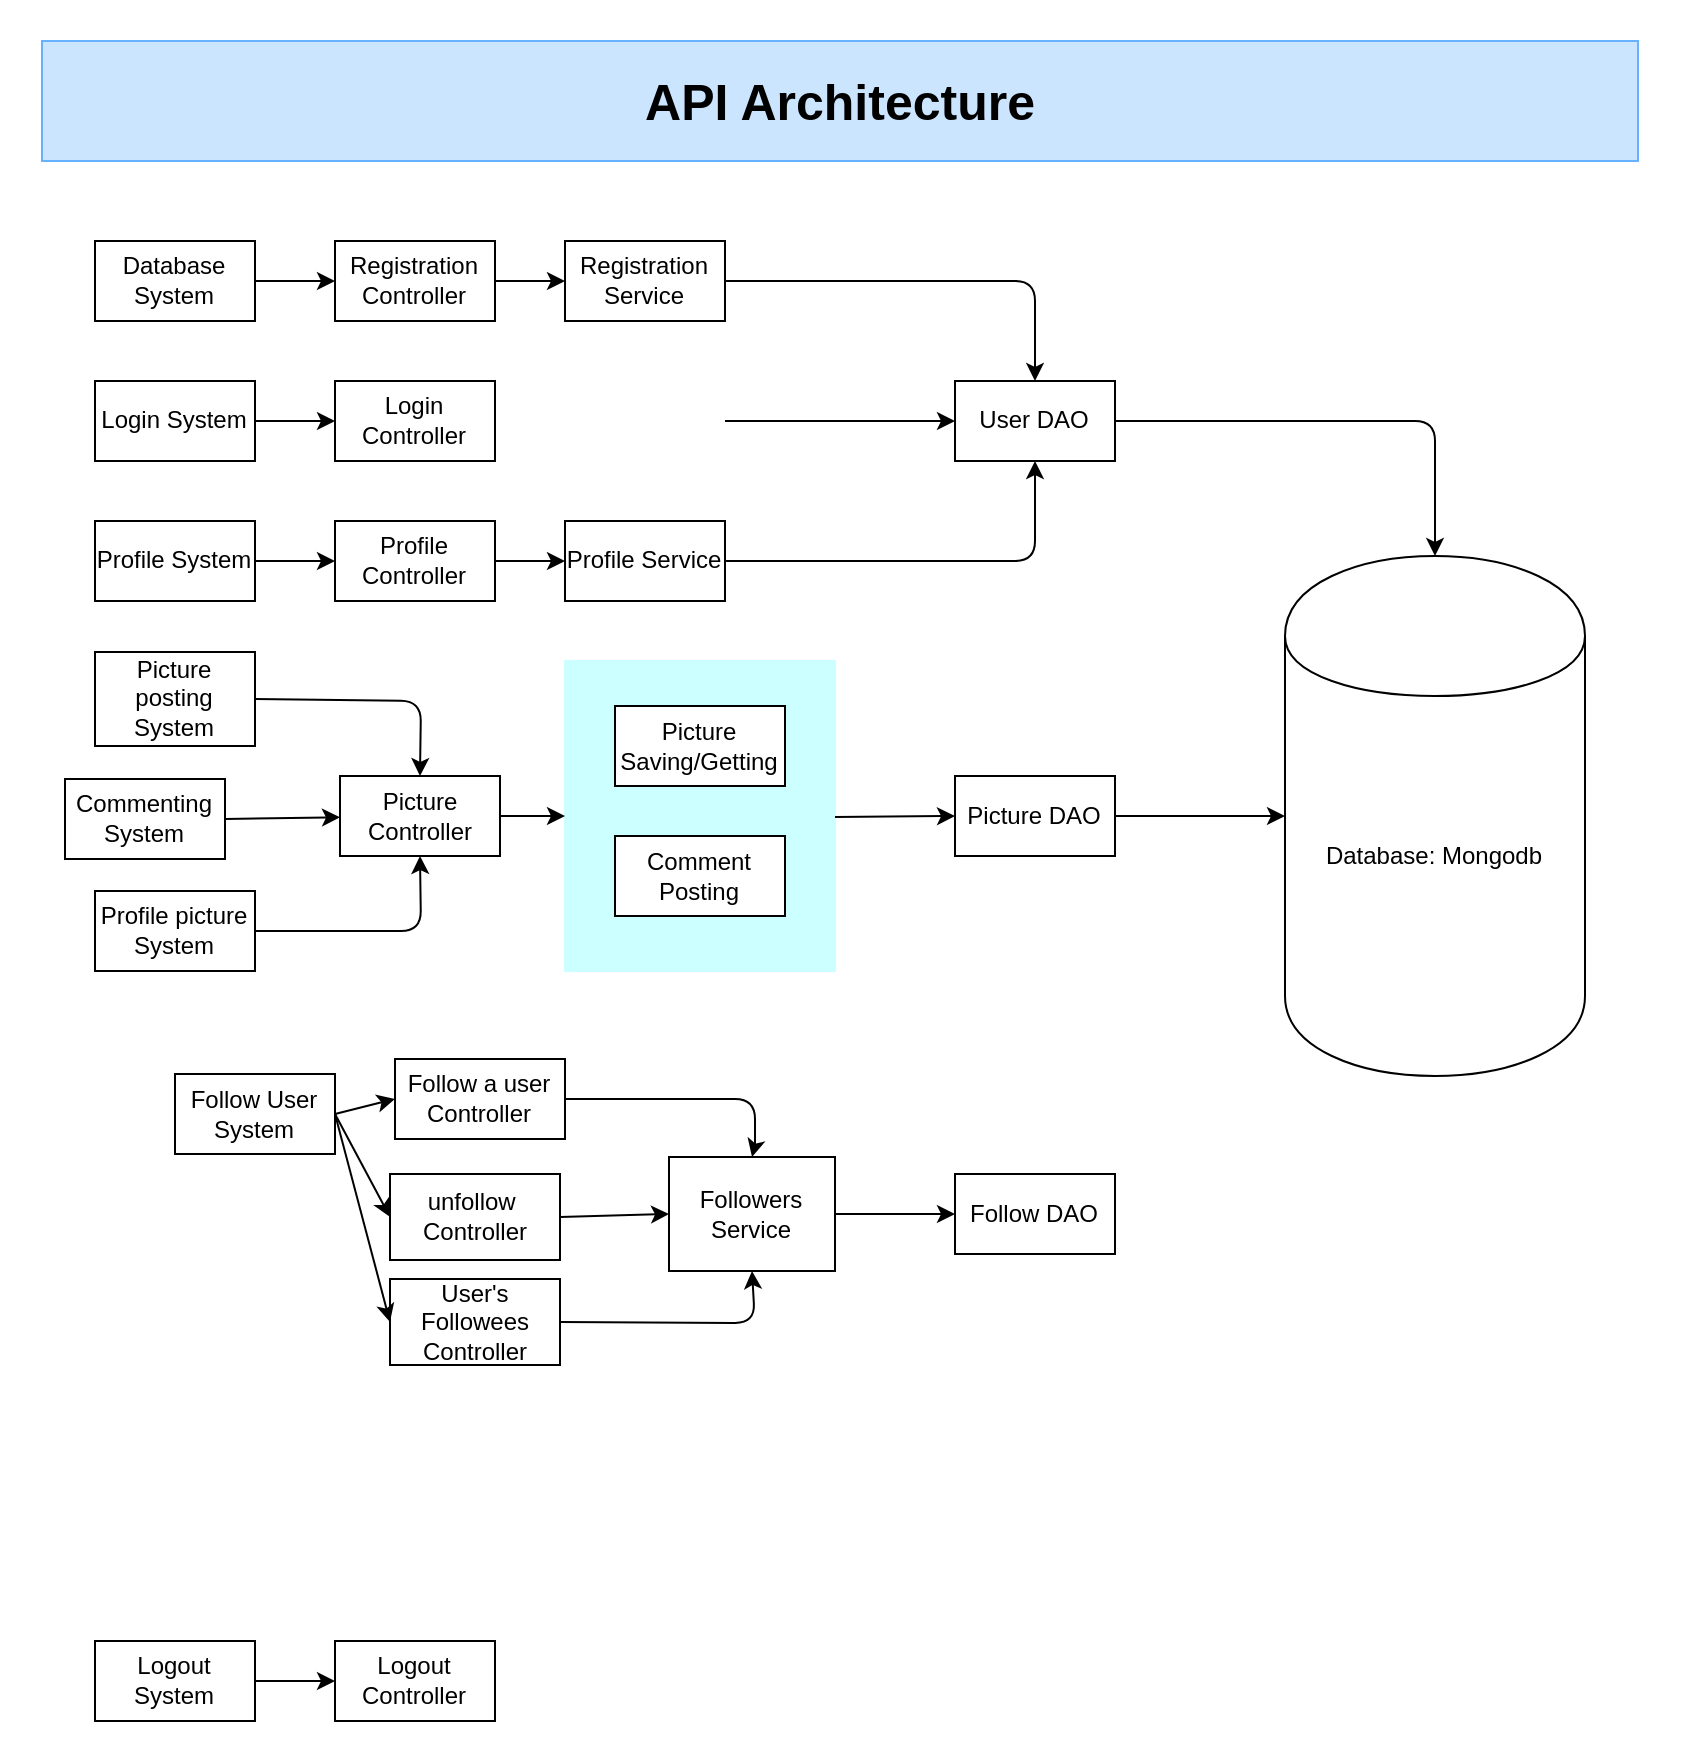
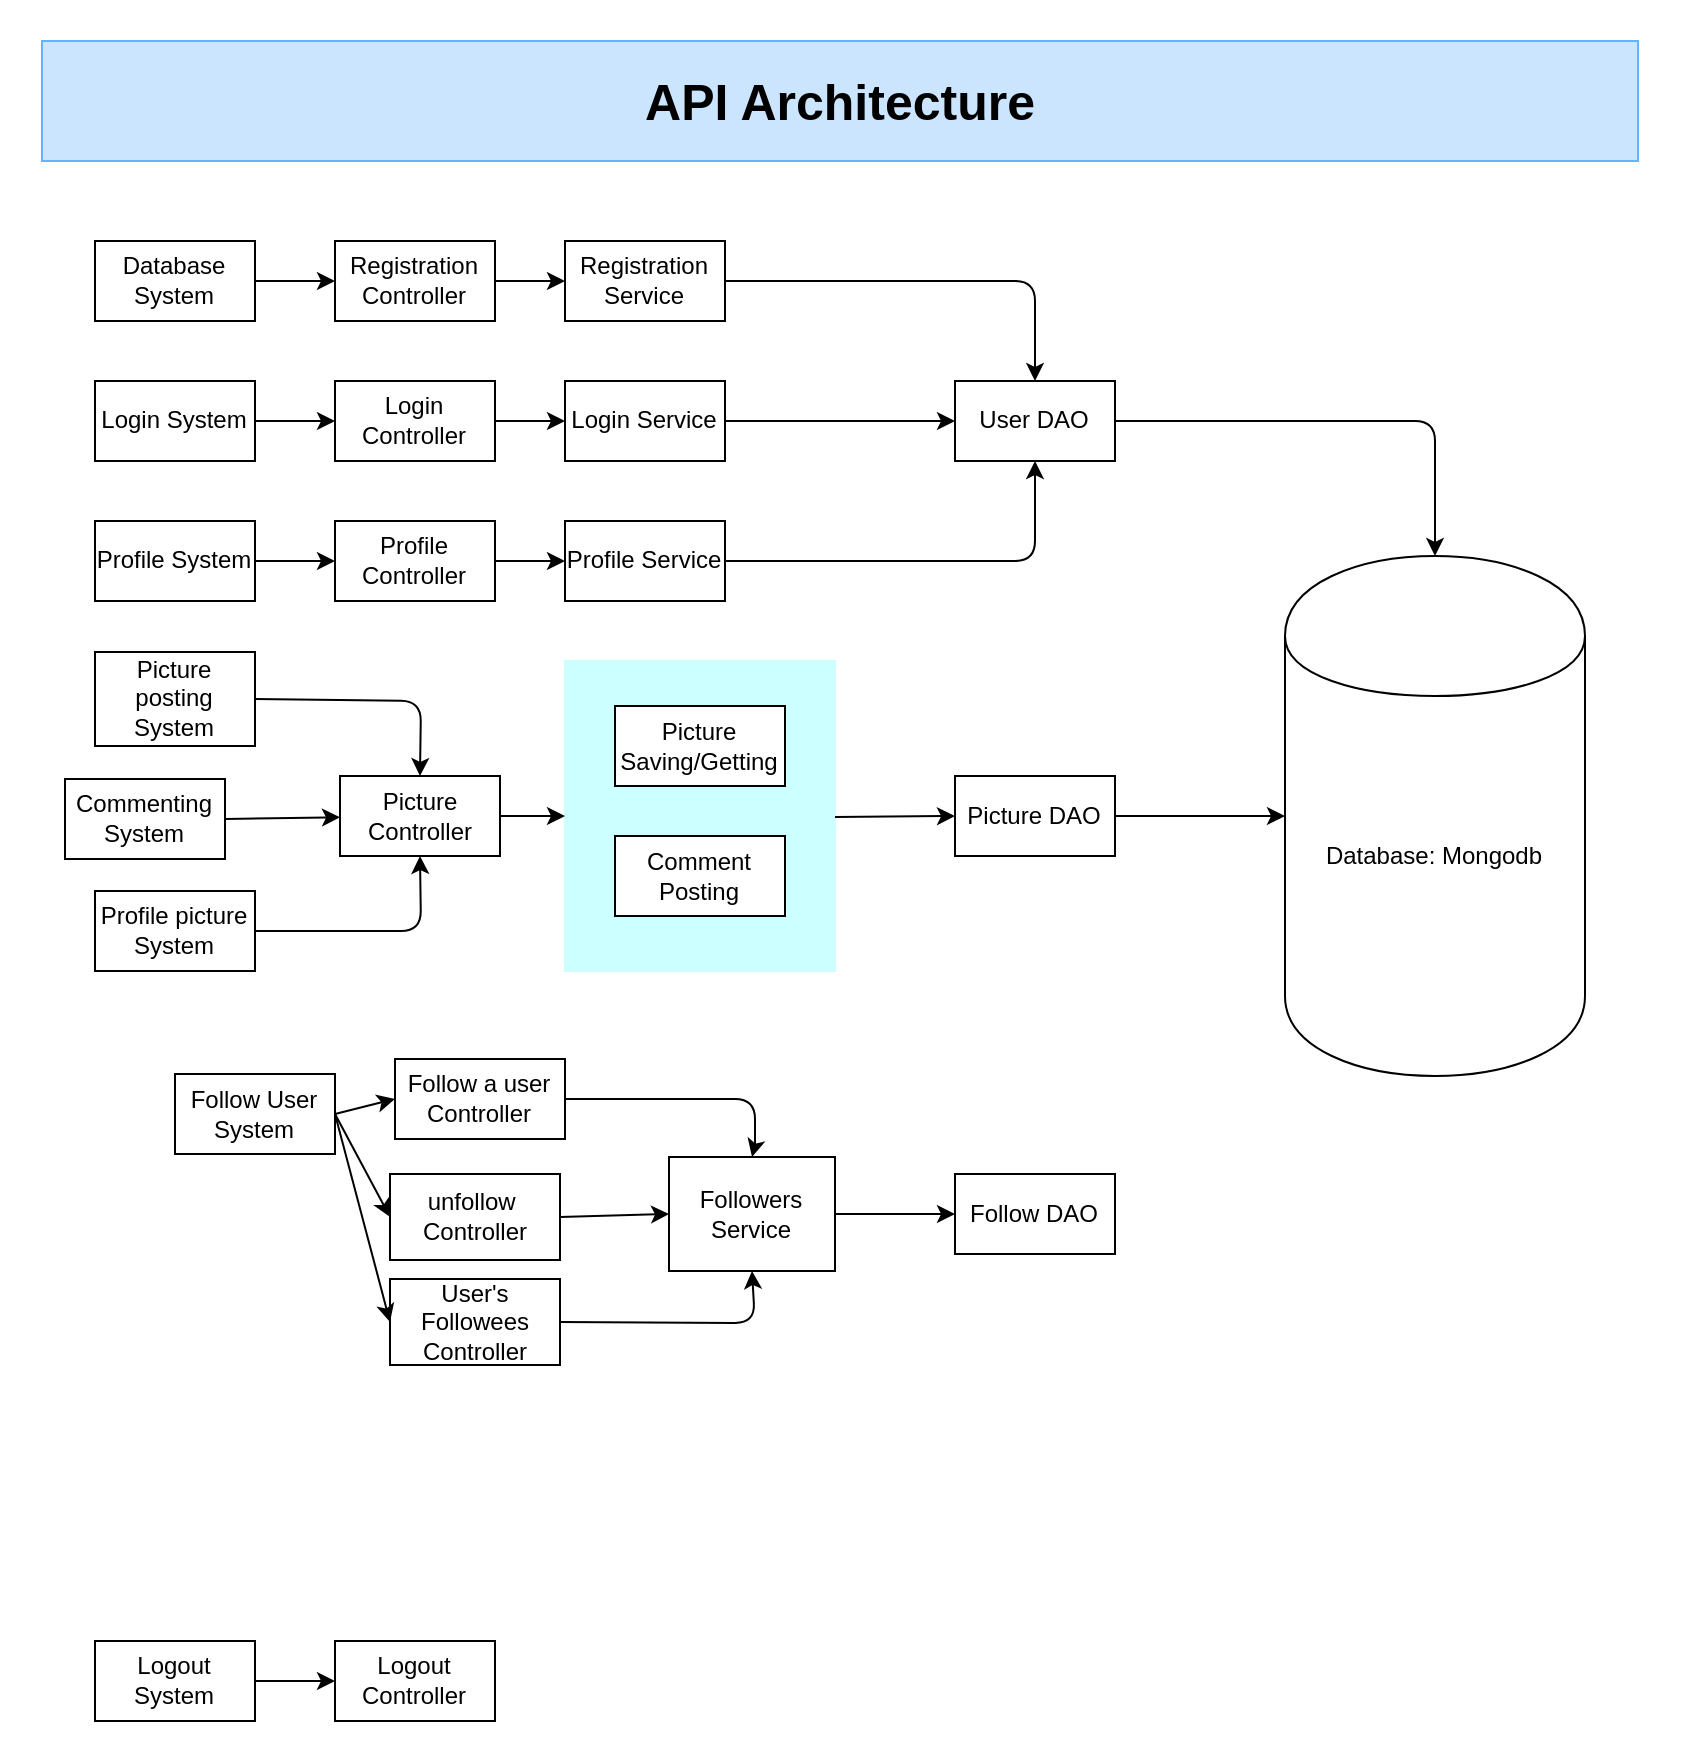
edge "Login Controller" -> "Login Service": added
node "Login Service": added
